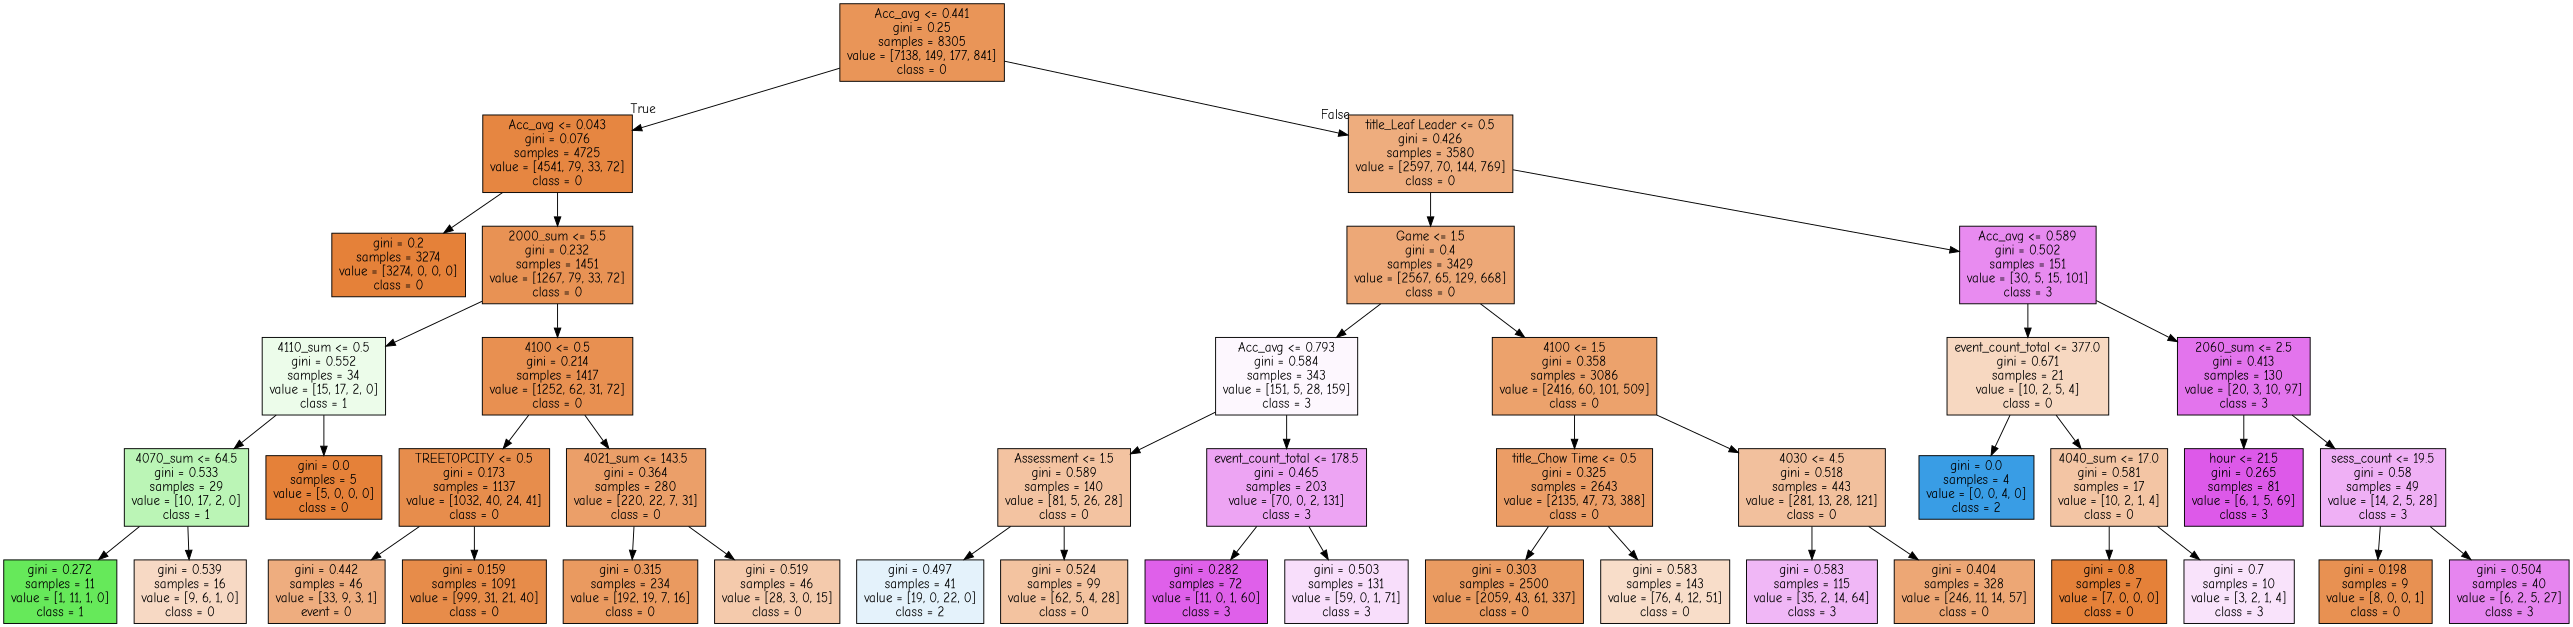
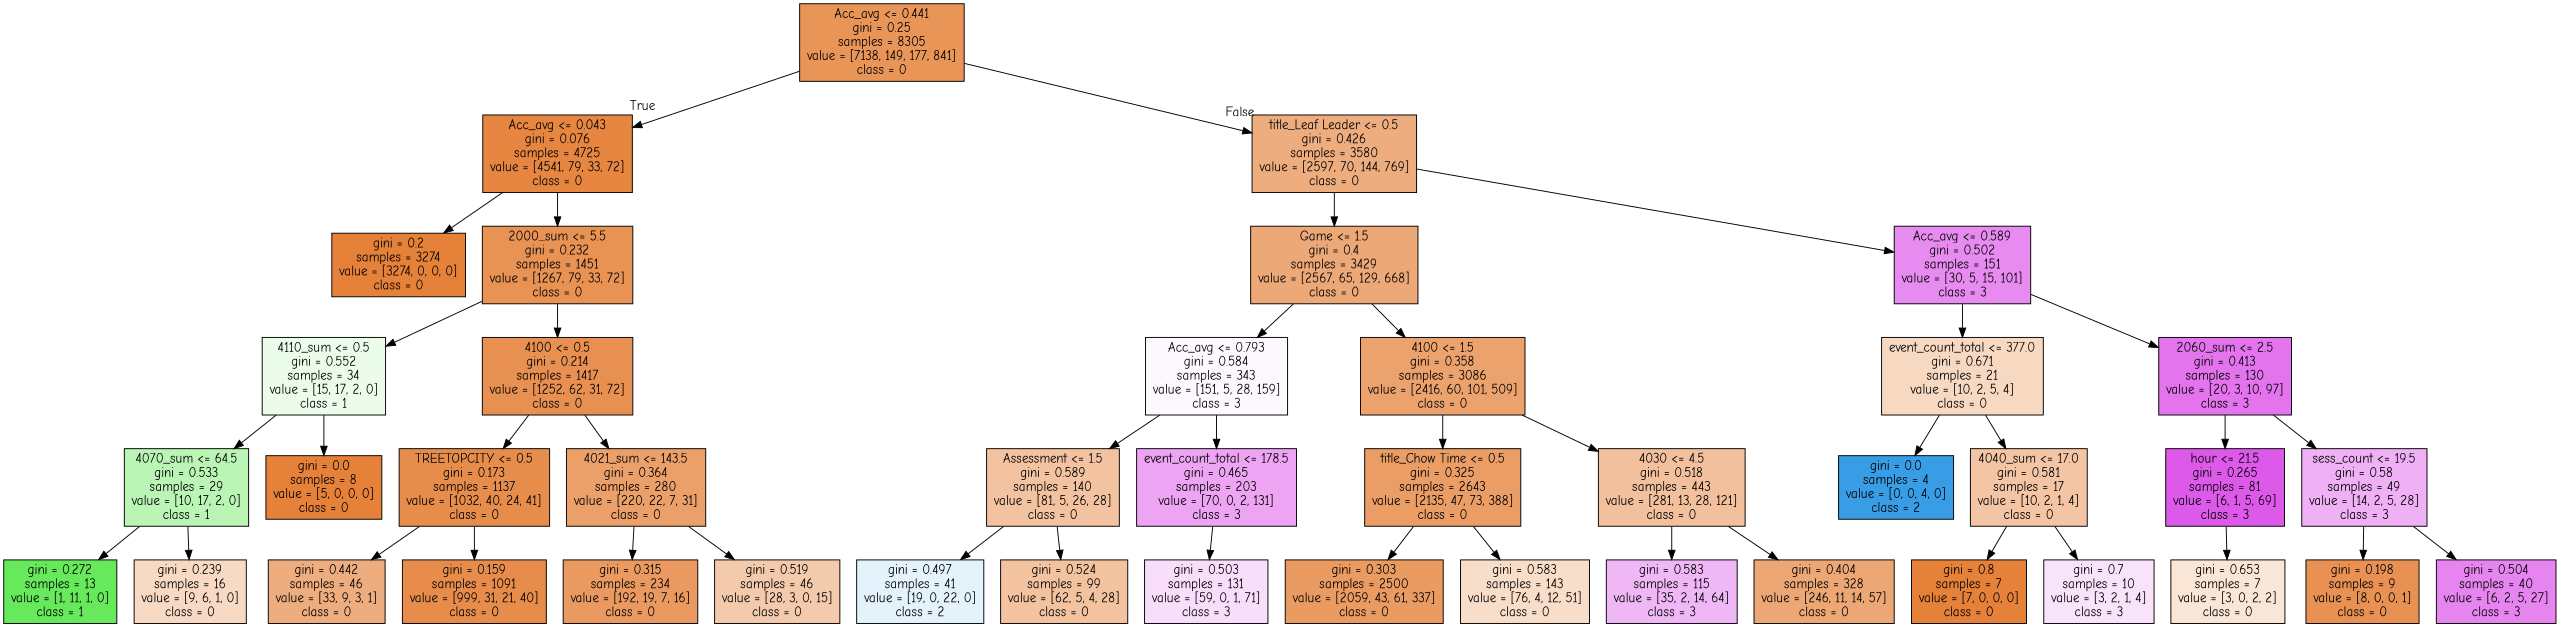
node "gini = 0.0 samples = 5 value = [5, 0, 0, 0] class = 0": label "gini = 0.0 samples = 5 value = [5, 0, 0, 0] class = 0" -> "gini = 0.0 samples = 8 value = [5, 0, 0, 0] class = 0"
node "gini = 0.272 samples = 11 value = [1, 11, 1, 0] class = 1": label "gini = 0.272 samples = 11 value = [1, 11, 1, 0] class = 1" -> "gini = 0.272 samples = 13 value = [1, 11, 1, 0] class = 1"
node "gini = 0.539 samples = 16 value = [9, 6, 1, 0] class = 0": label "gini = 0.539 samples = 16 value = [9, 6, 1, 0] class = 0" -> "gini = 0.239 samples = 16 value = [9, 6, 1, 0] class = 0"
node "gini = 0.442 samples = 46 value = [33, 9, 3, 1] event = 0": label "gini = 0.442 samples = 46 value = [33, 9, 3, 1] event = 0" -> "gini = 0.442 samples = 46 value = [33, 9, 3, 1] class = 0"
node "gini = 0.282 samples = 72 value = [11, 0, 1, 60] class = 3": removed
node "gini = 0.653 samples = 7 value = [3, 0, 2, 2] class = 0": added
